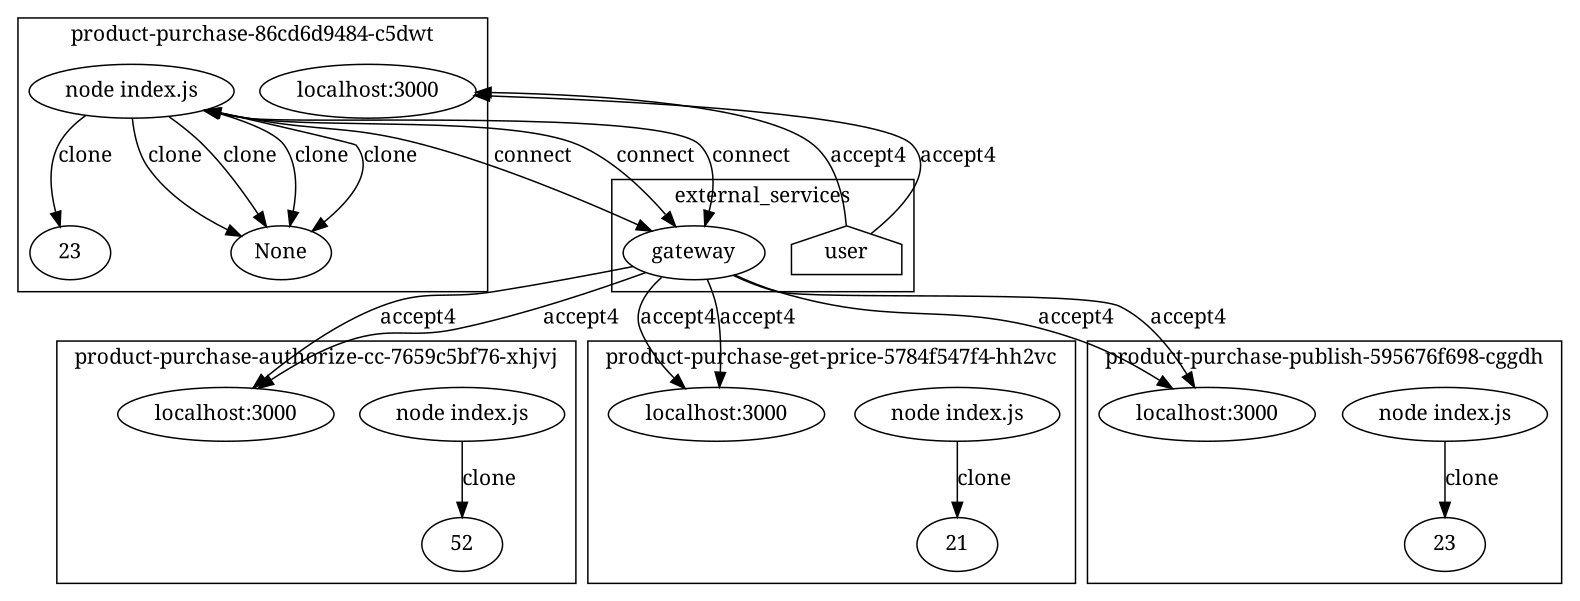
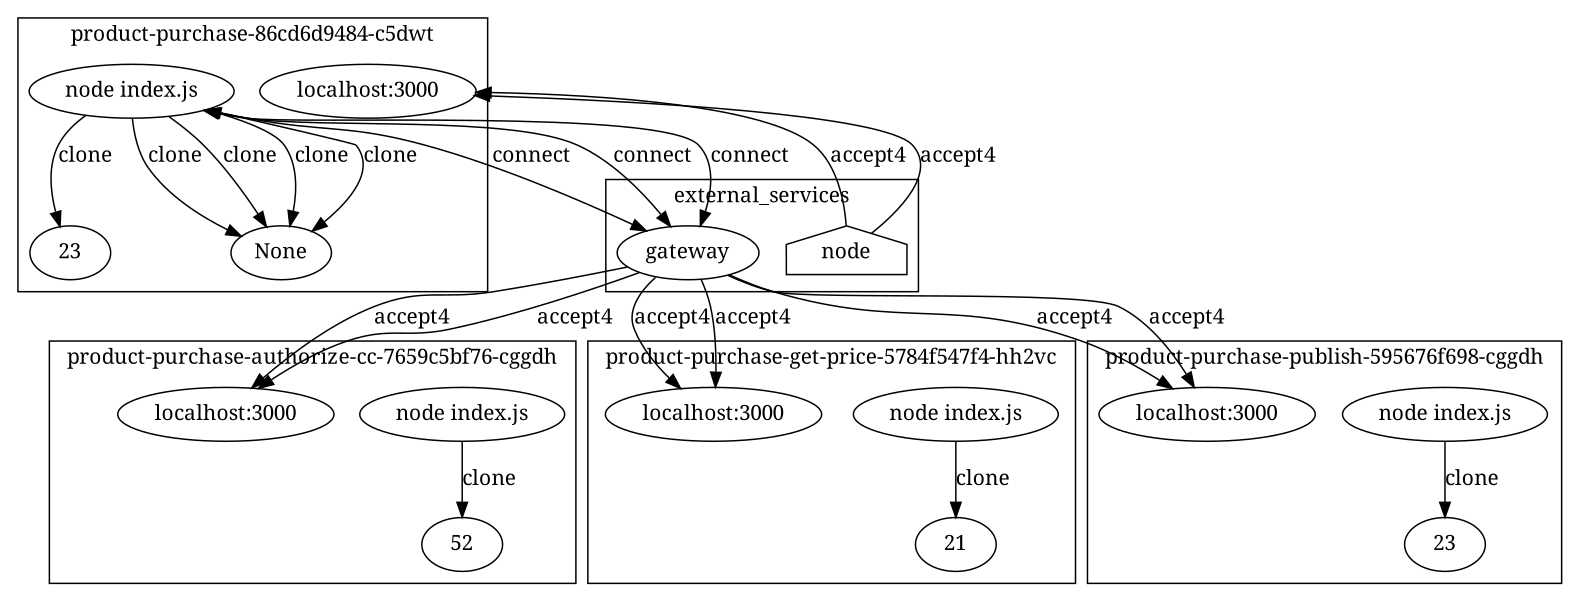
node "user": label "user" -> "node"
cluster " product-purchase-authorize-cc-7659c5bf76-xhjvj ": label " product-purchase-authorize-cc-7659c5bf76-xhjvj " -> " product-purchase-authorize-cc-7659c5bf76-cggdh "
